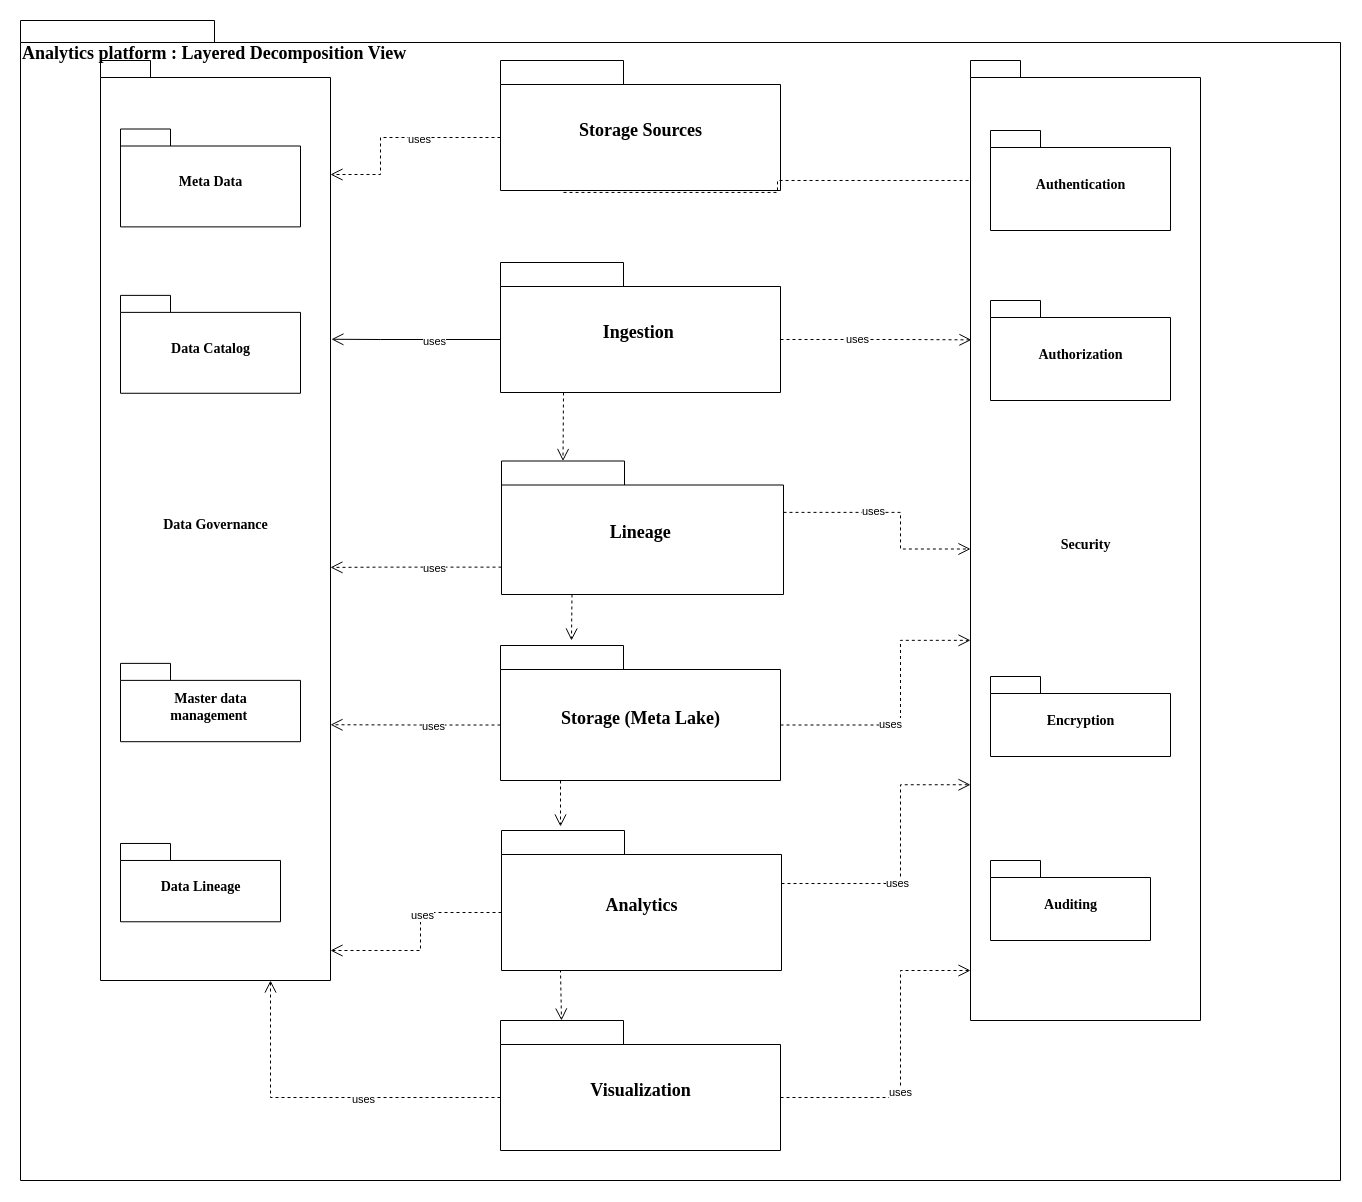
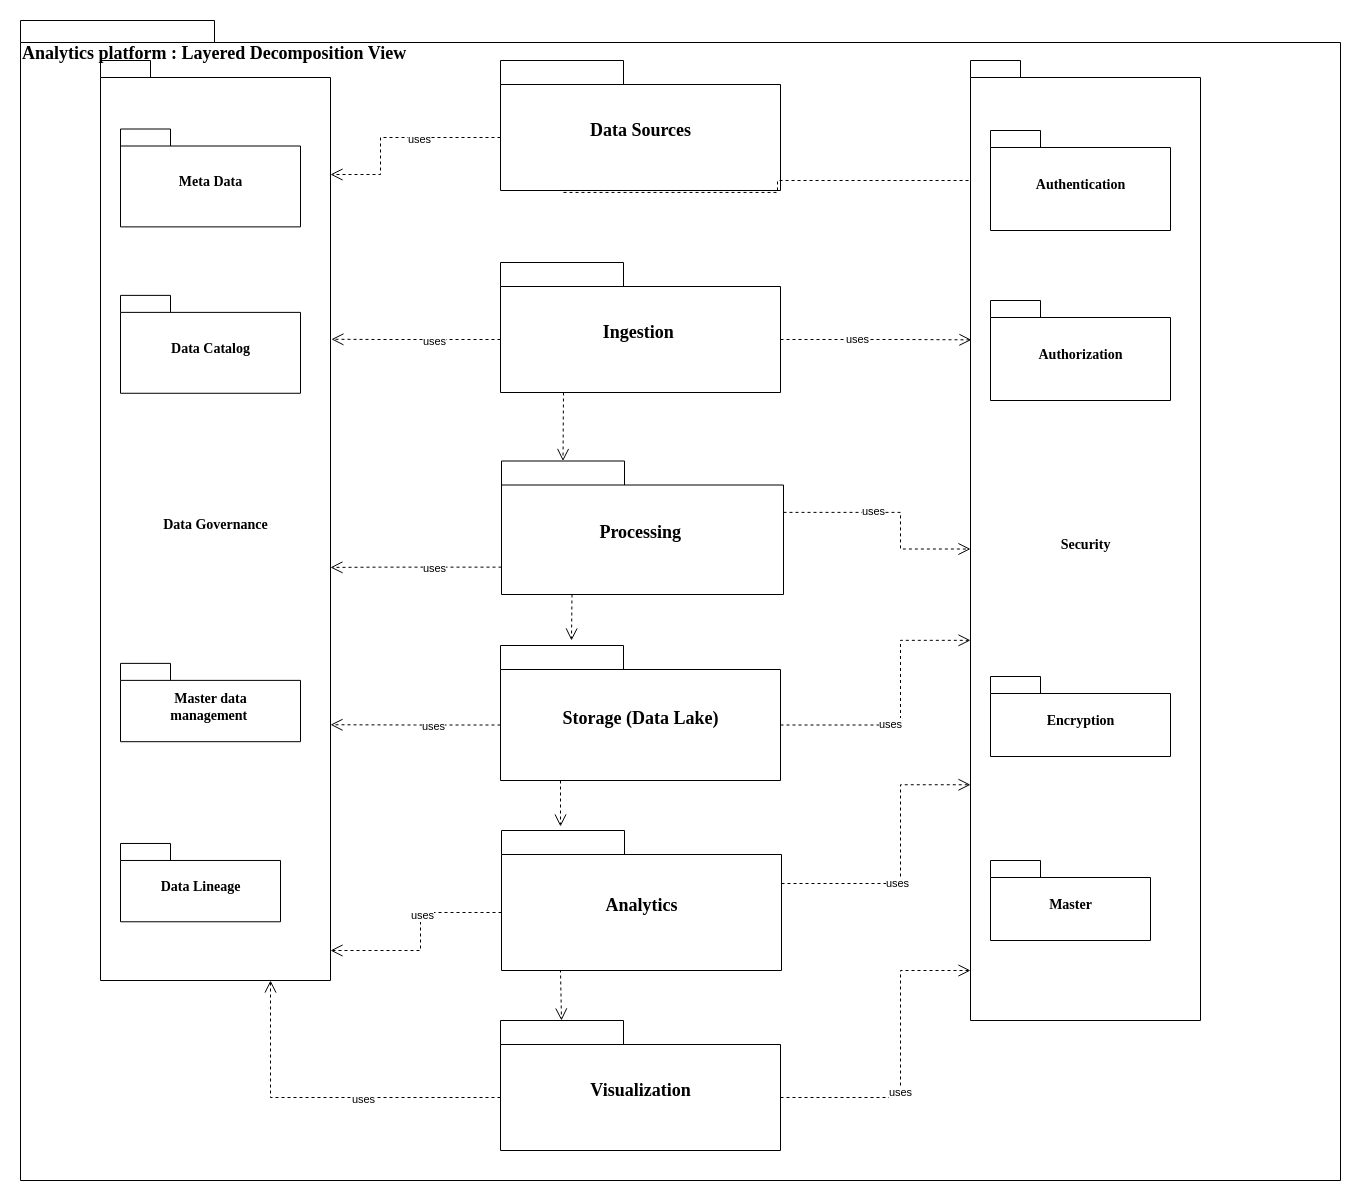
node "Storage Sources": label "Storage Sources" -> "Data Sources"
edge "Ingestion" -> "Data Governance": style solid -> dashed
node "Lineage": label "Lineage" -> "Processing"
node "Storage (Meta Lake)": label "Storage (Meta Lake)" -> "Storage (Data Lake)"
node "Auditing": label "Auditing" -> "Master"
